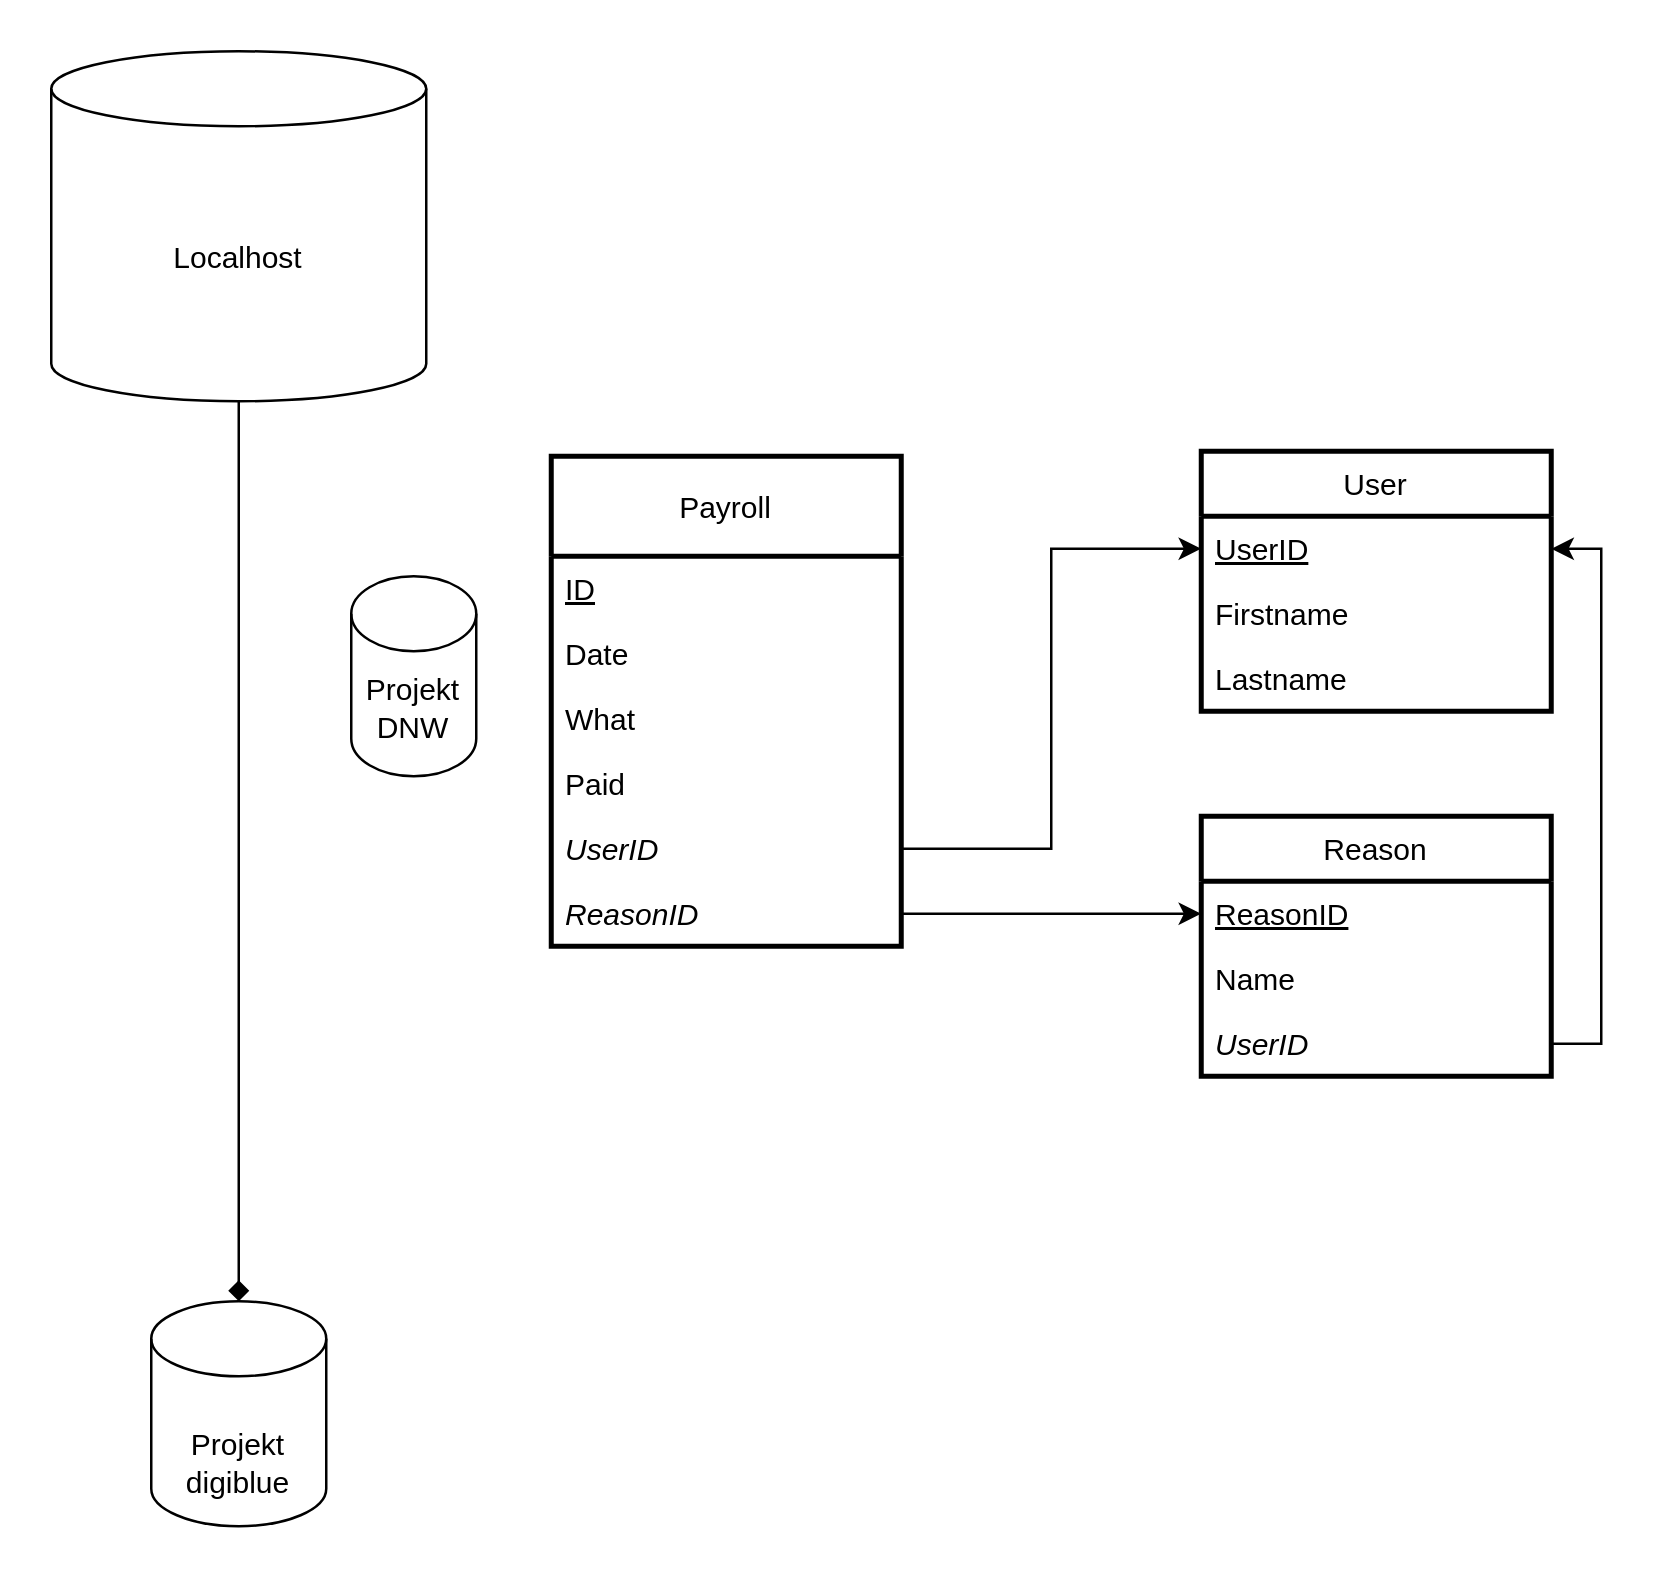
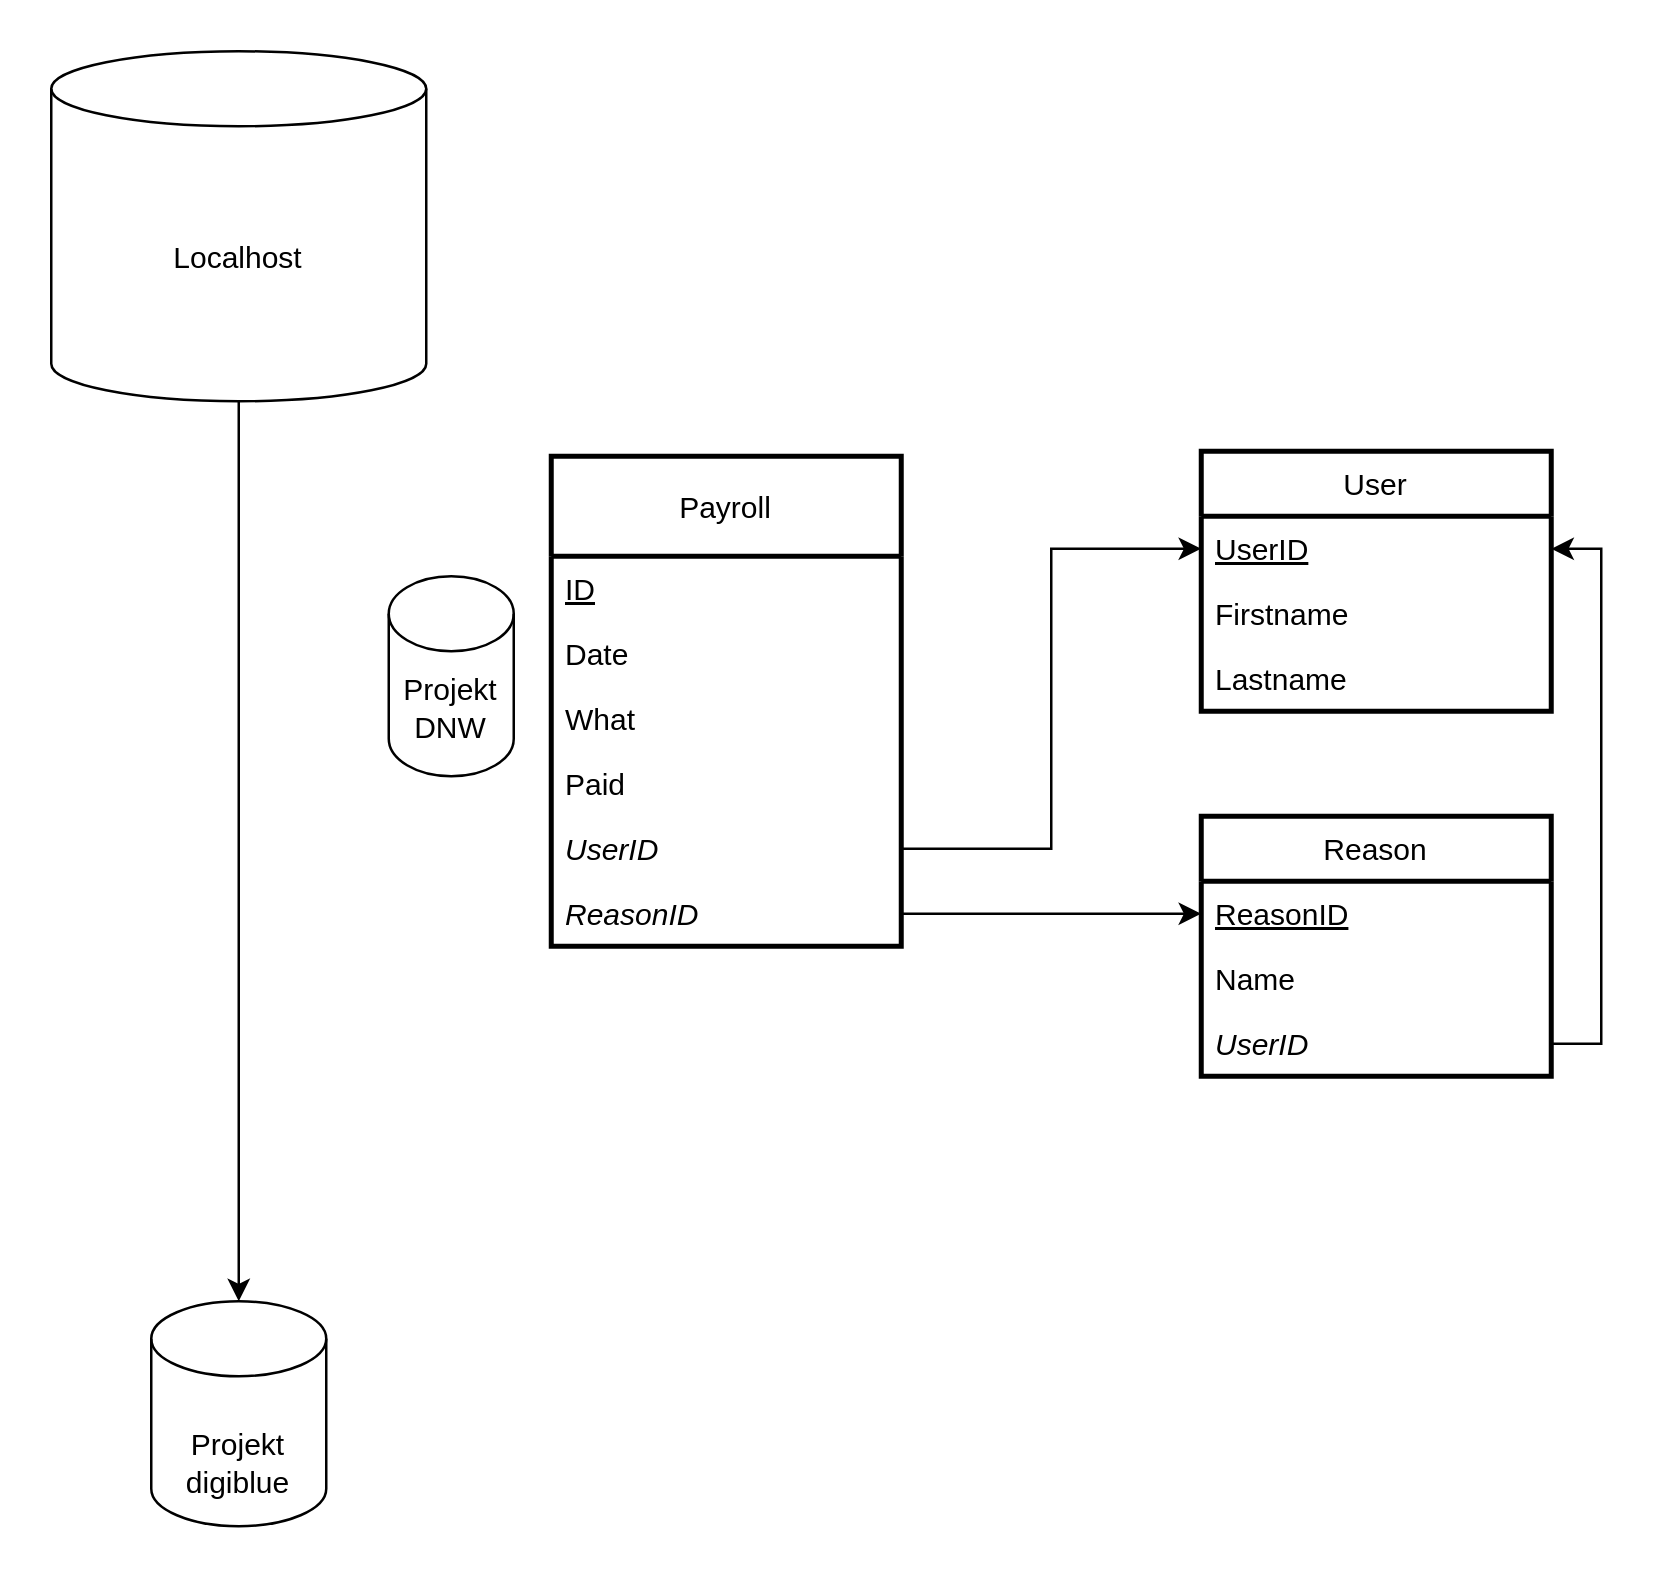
node "Projekt DNW": moved (414, 676) -> (451, 676)
edge "Localhost" -> "Projekt digiblue": arrowhead diamond -> classic
